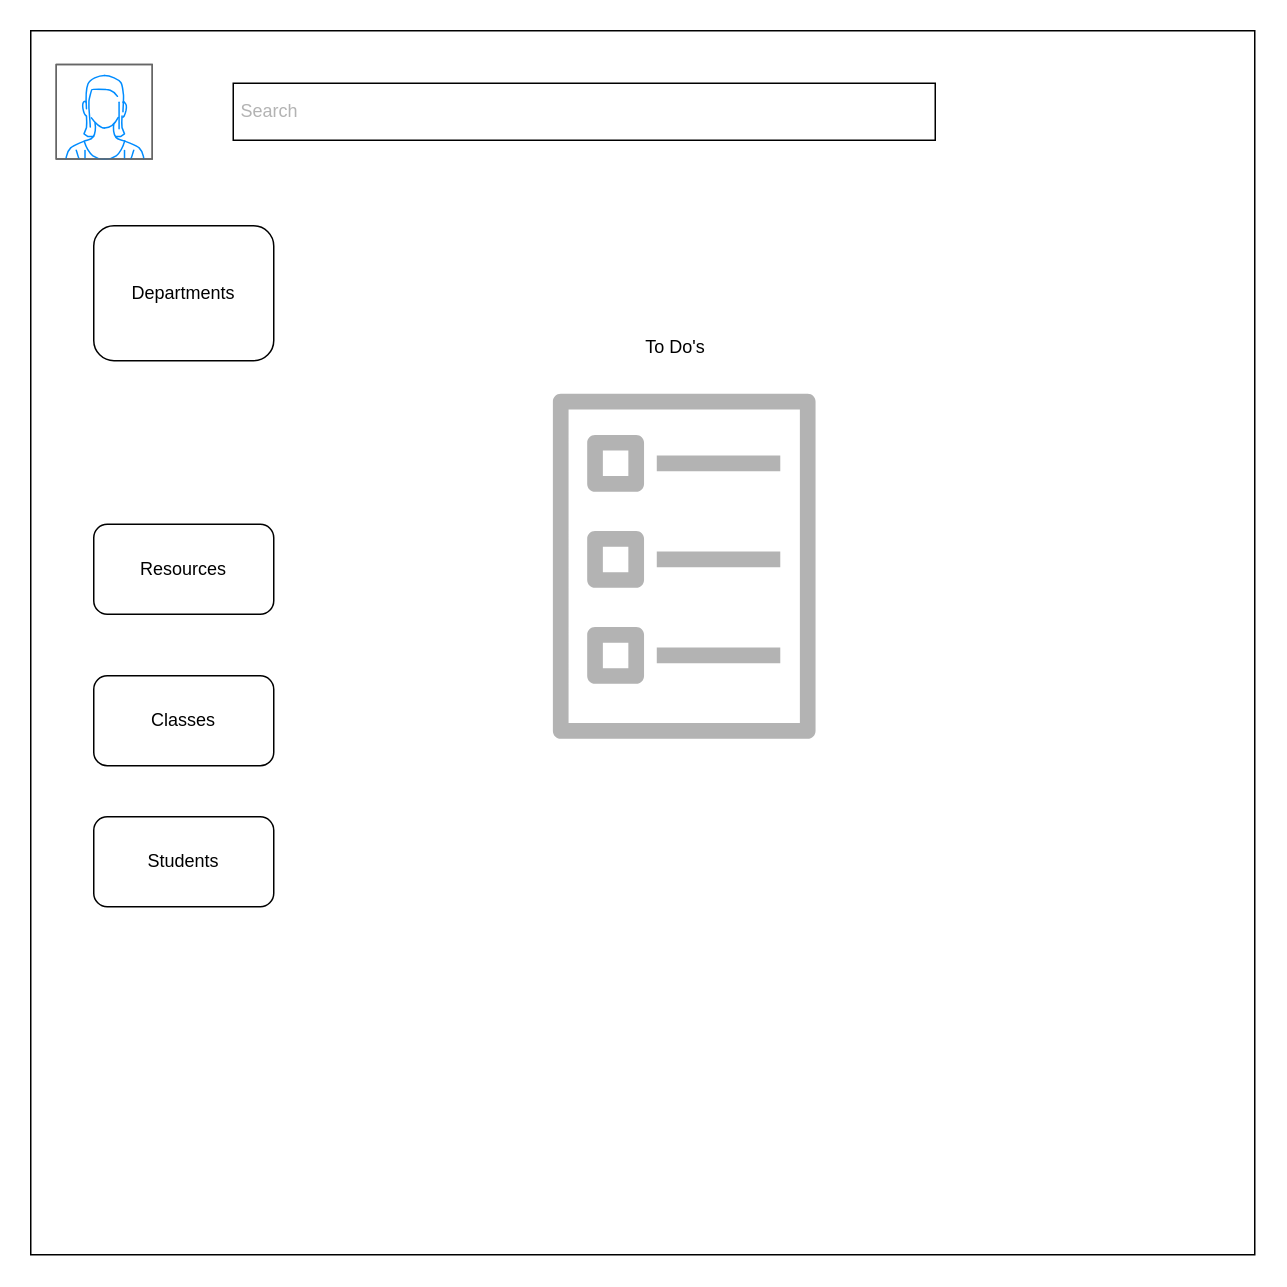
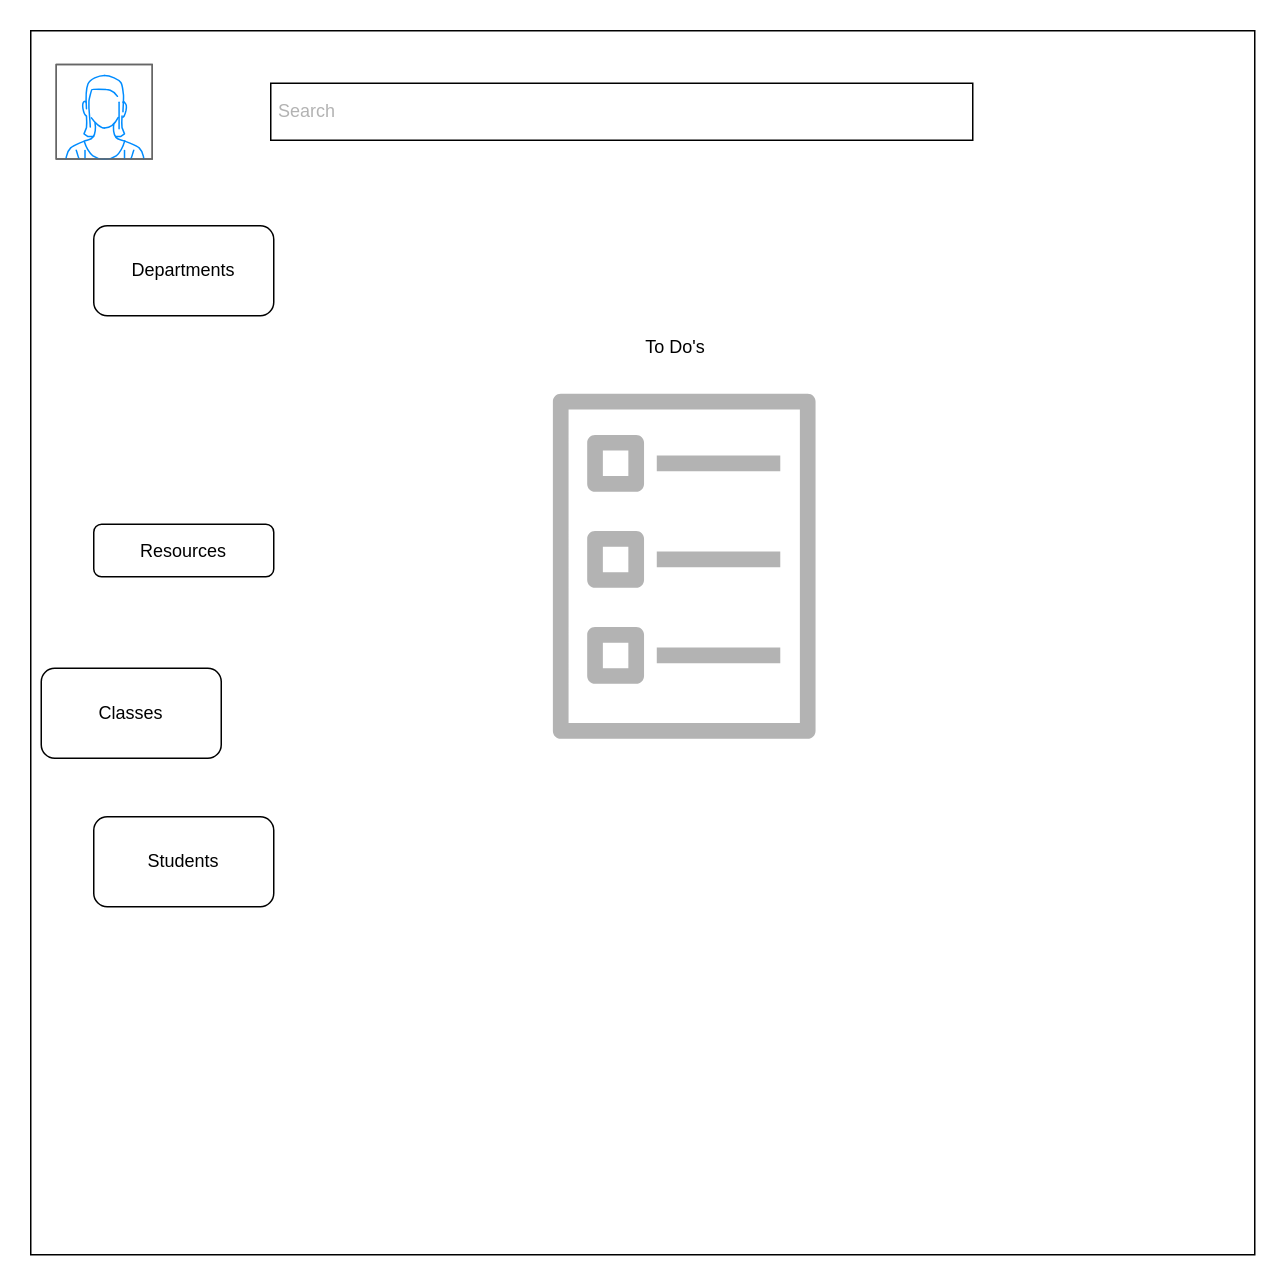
node "Search": moved (584, 112) -> (622, 112)
node "Departments": size 180x135 -> 180x90
node "Resources": size 180x90 -> 180x53
node "Classes": moved (184, 721) -> (131, 713)
